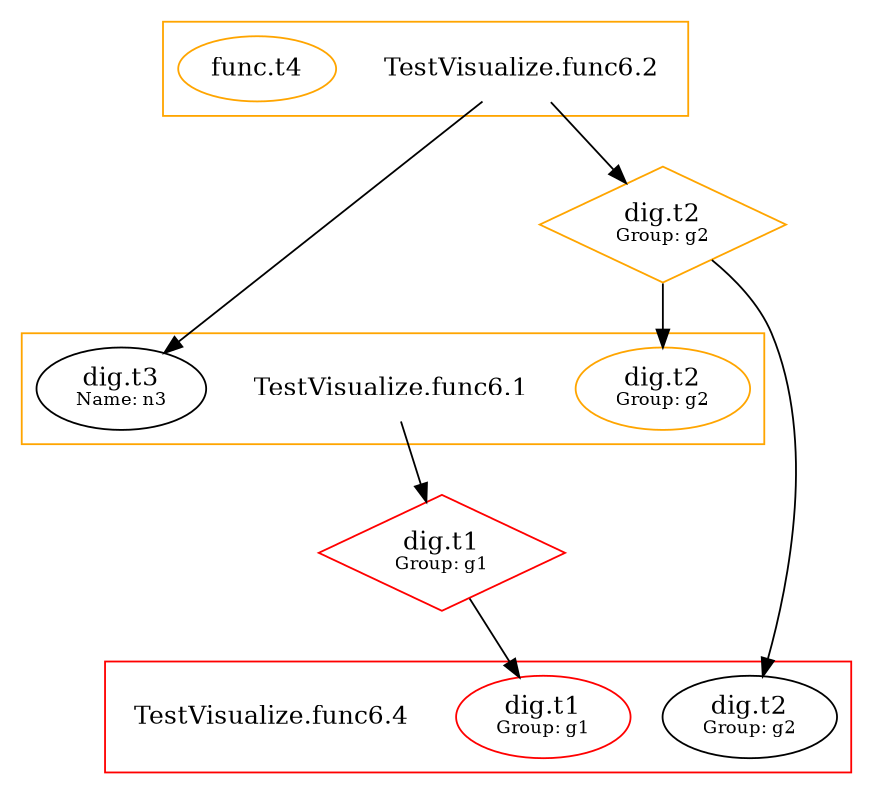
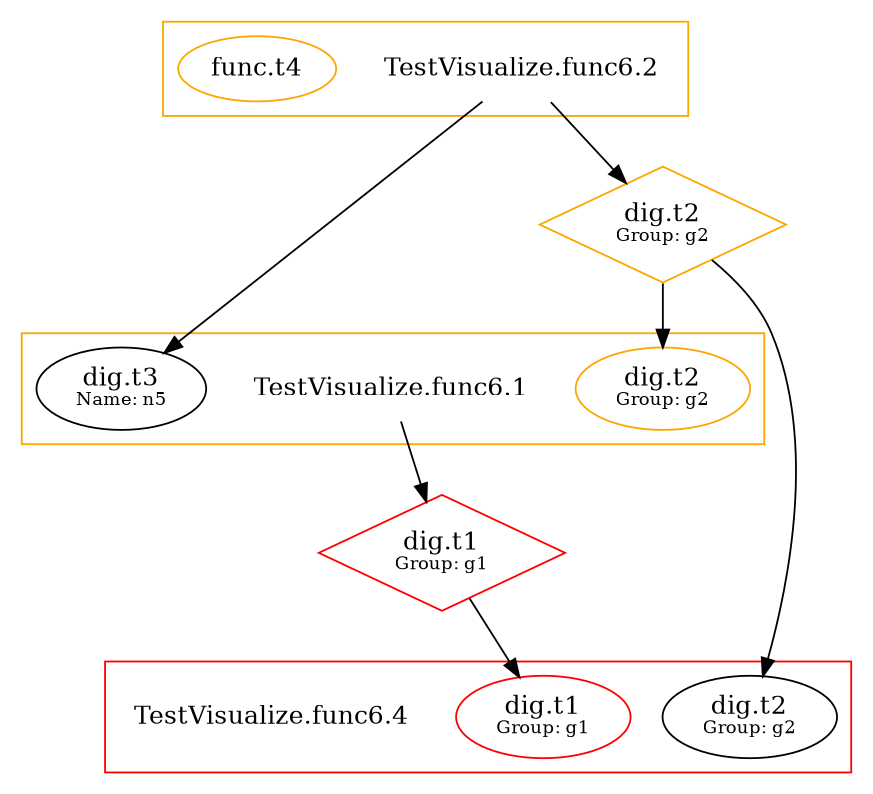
node "dig.t3": text "Name: n3" -> "Name: n5"
